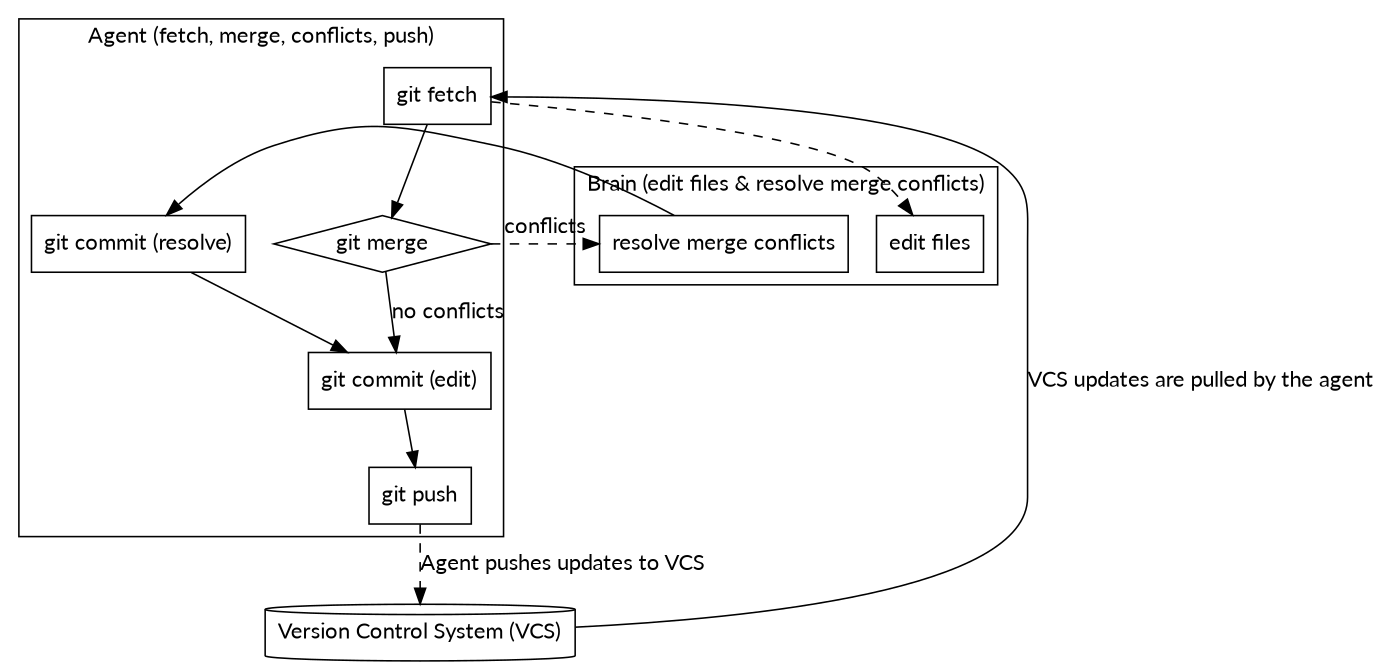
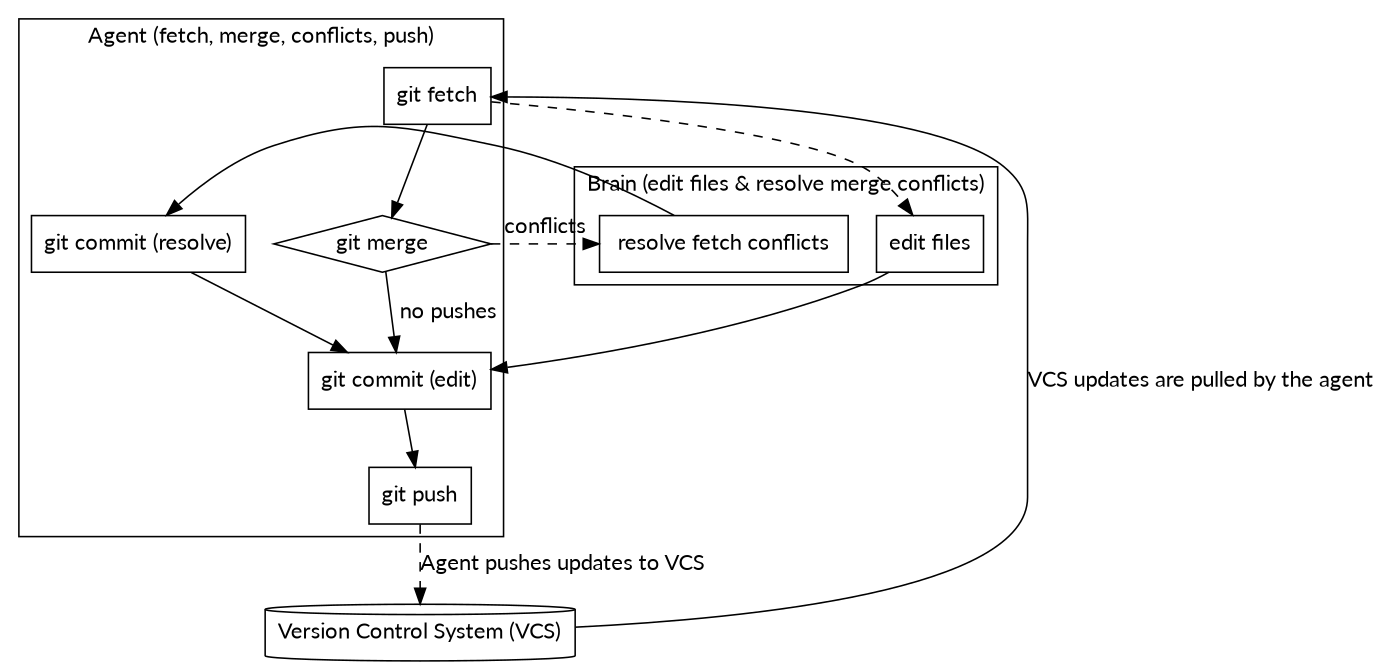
node "resolve merge conflicts": label "resolve merge conflicts" -> "resolve fetch conflicts"
edge "git merge" -> "git commit (edit)": label "no conflicts" -> "no pushes"
edge "edit files" -> "git commit (edit)": added
